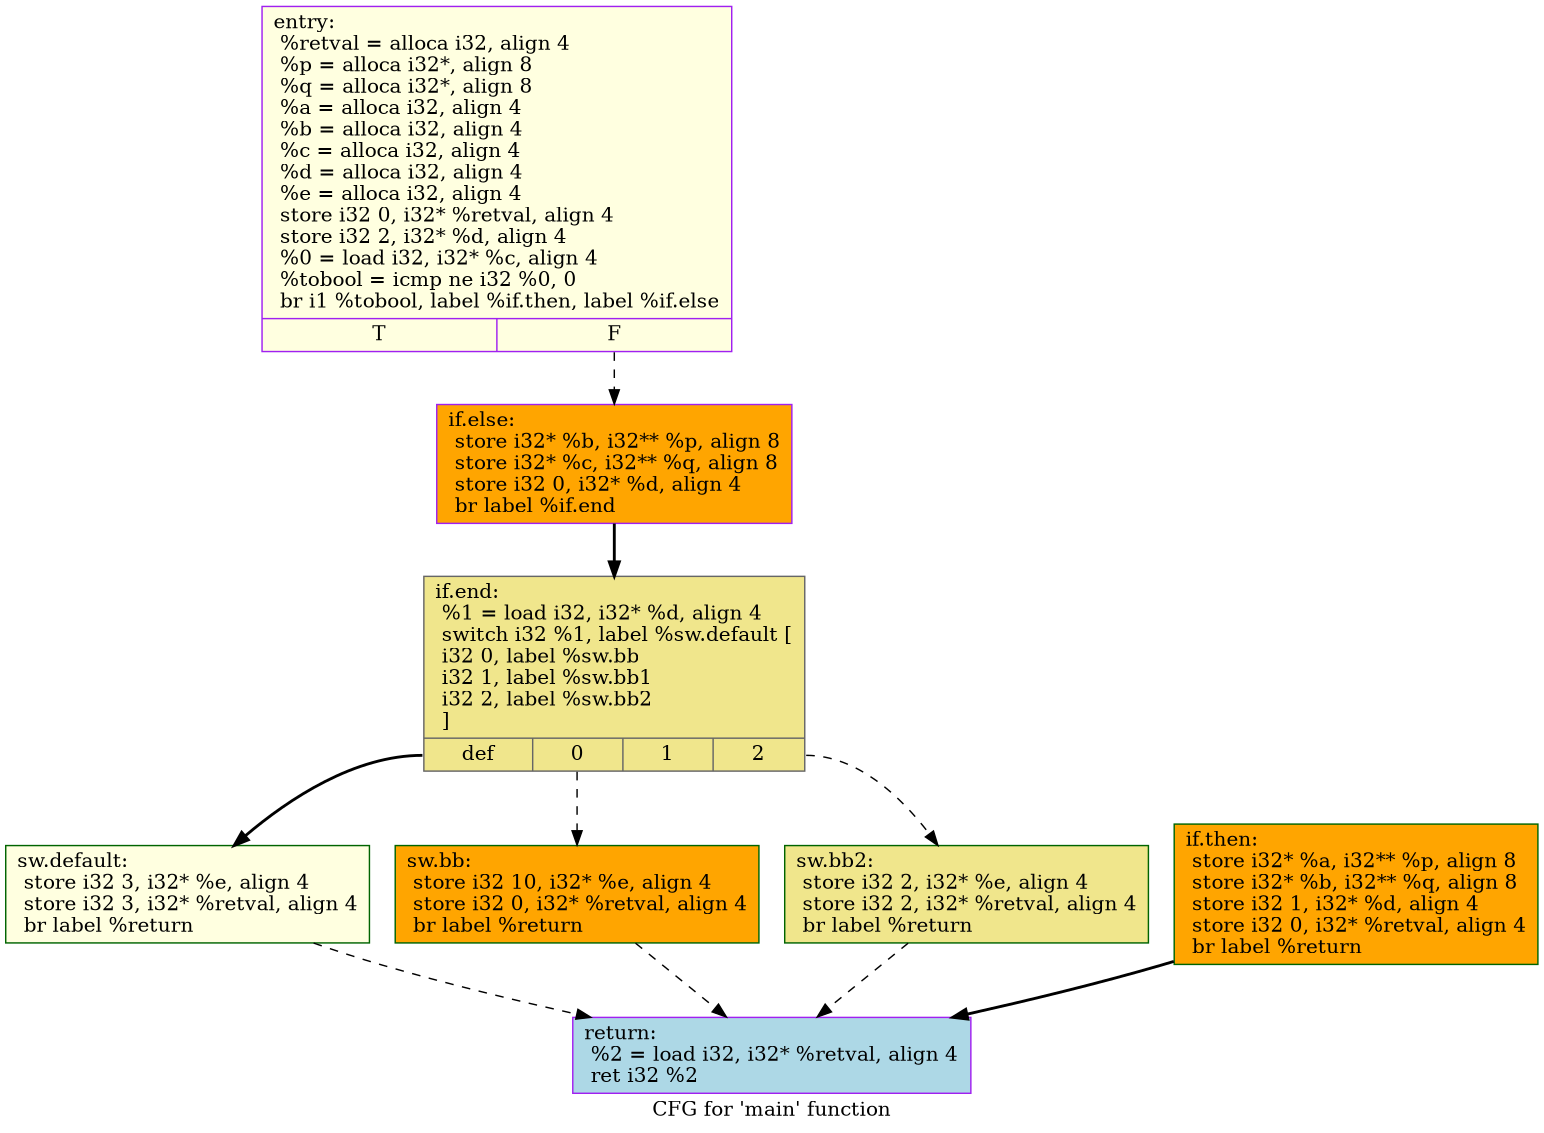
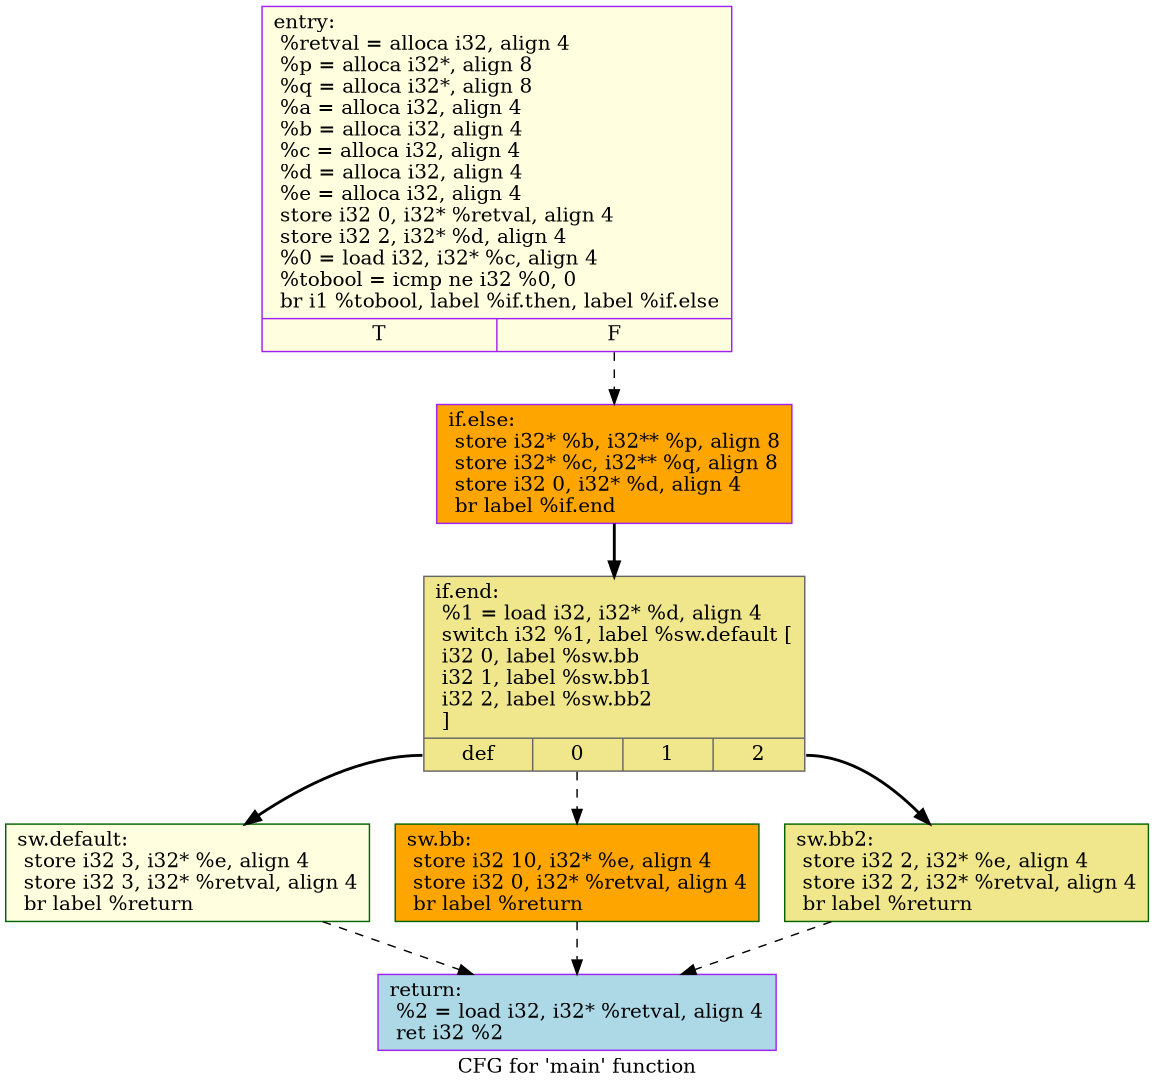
edge "if.end:" -> "sw.bb2:": style dashed -> bold
node "if.then:": removed
